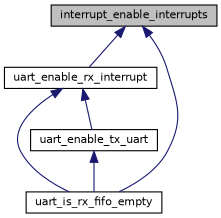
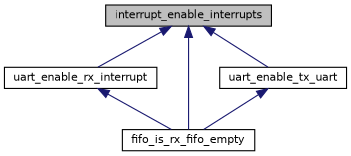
edge "uart_enable_tx_uart" -> "uart_enable_rx_interrupt": now "uart_enable_tx_uart" -> "interrupt_enable_interrupts"
node "uart_is_rx_fifo_empty": label "uart_is_rx_fifo_empty" -> "fifo_is_rx_fifo_empty"
